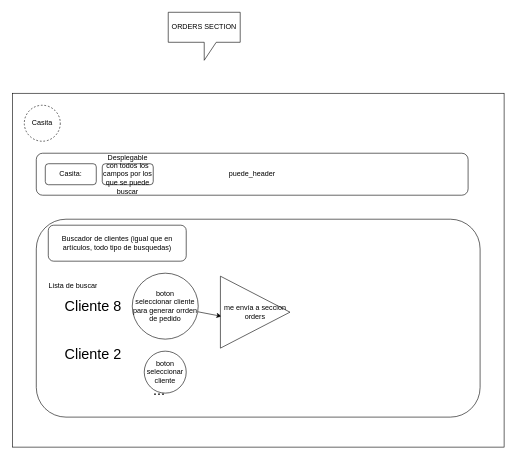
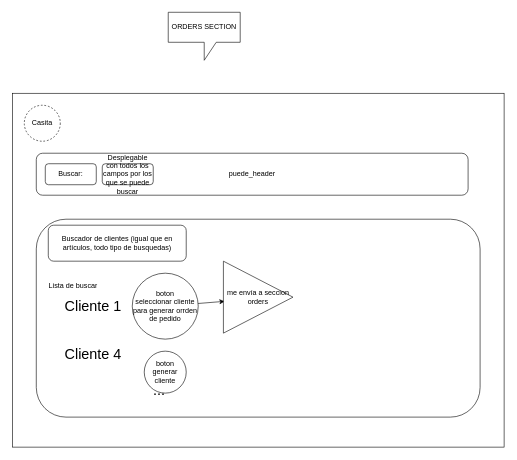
node "Casita:": label "Casita:" -> "Buscar:"
node "Cliente 8": label "Cliente 8" -> "Cliente 1"
node "me envía a seccion orders": moved (255, 312) -> (258, 297)
node "Cliente 2": label "Cliente 2" -> "Cliente 4"
node "boton seleccionar cliente": label "boton seleccionar cliente" -> "boton generar cliente"
